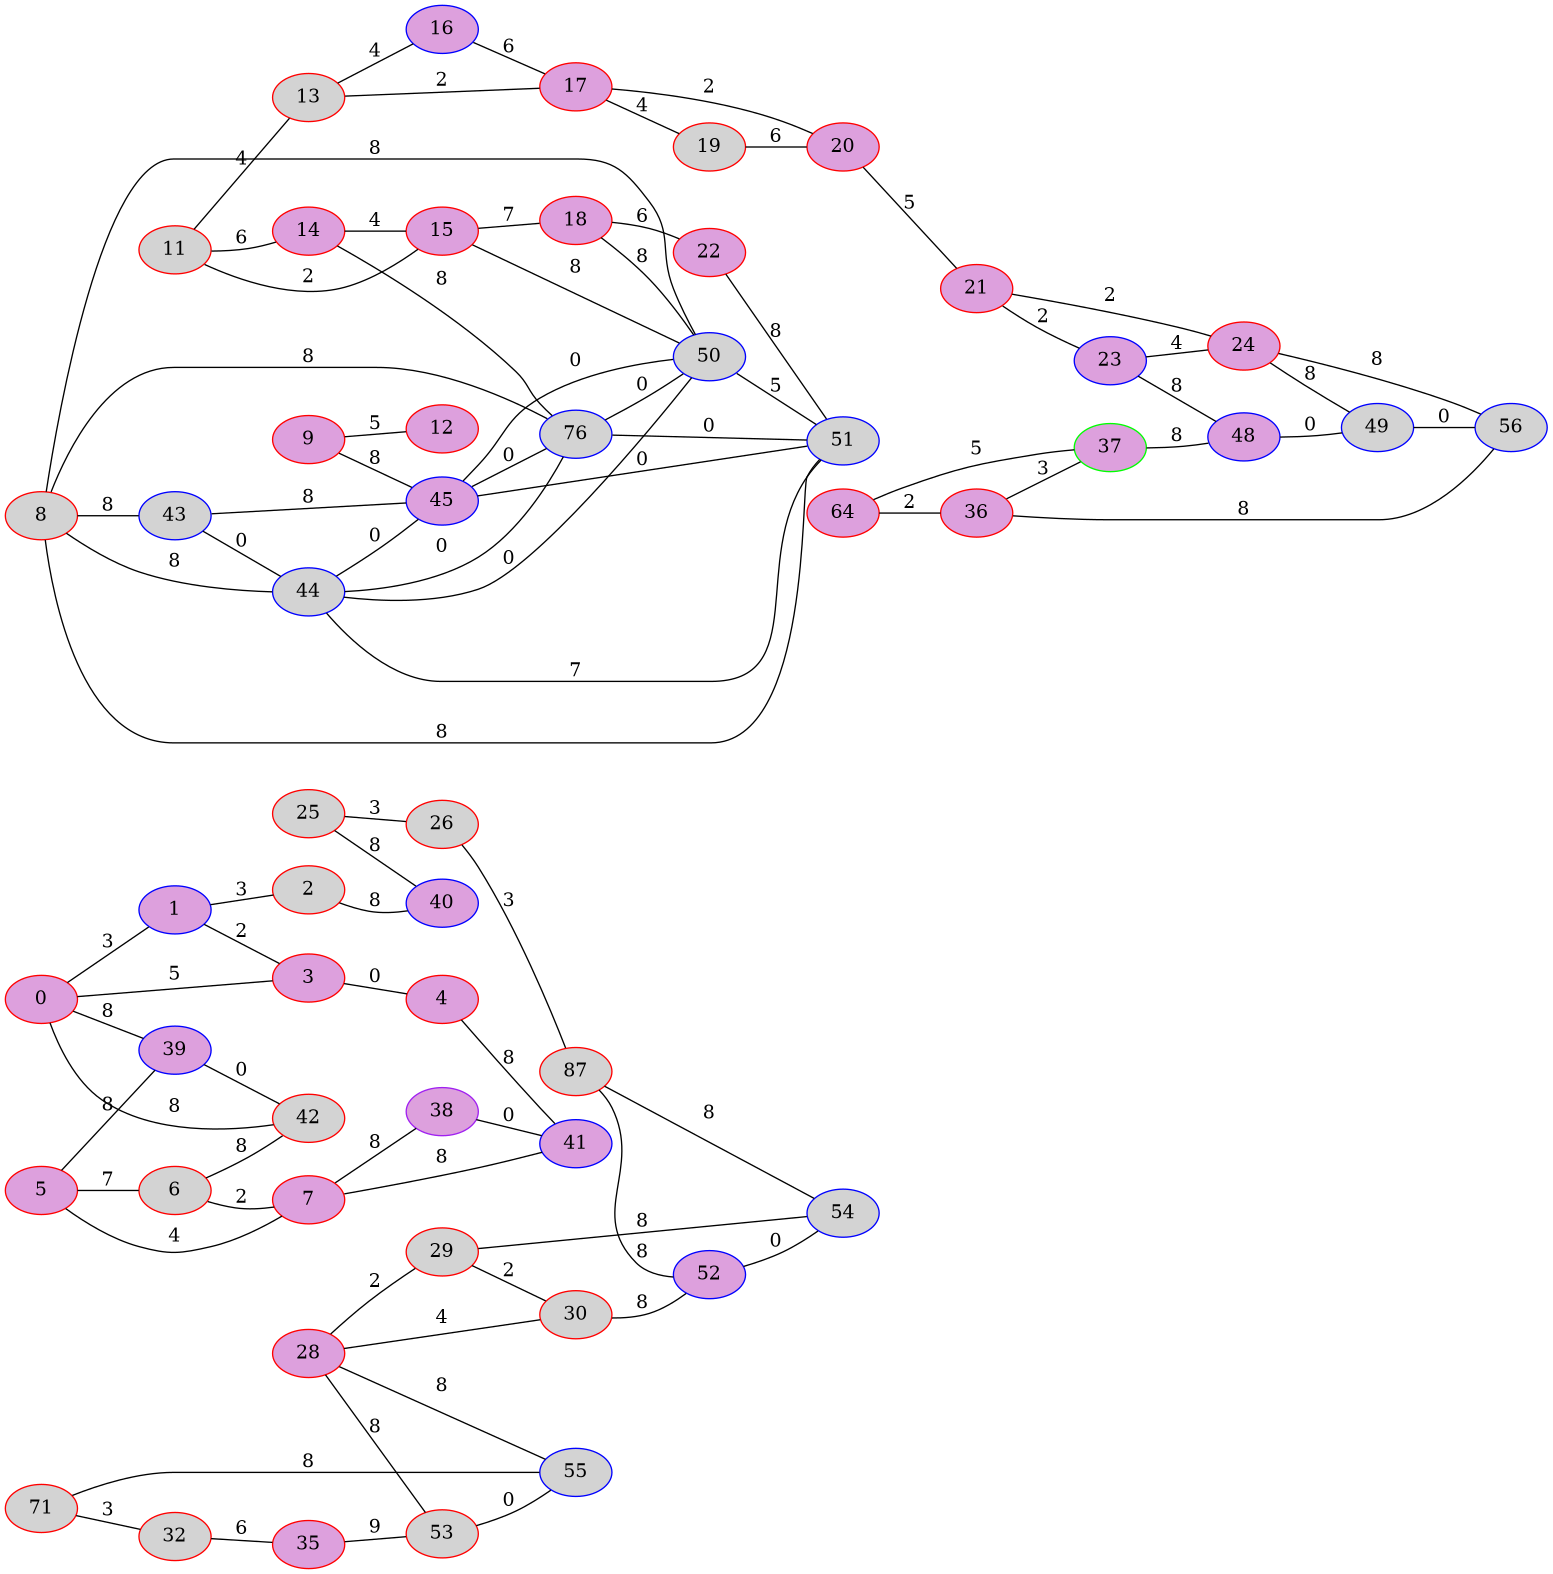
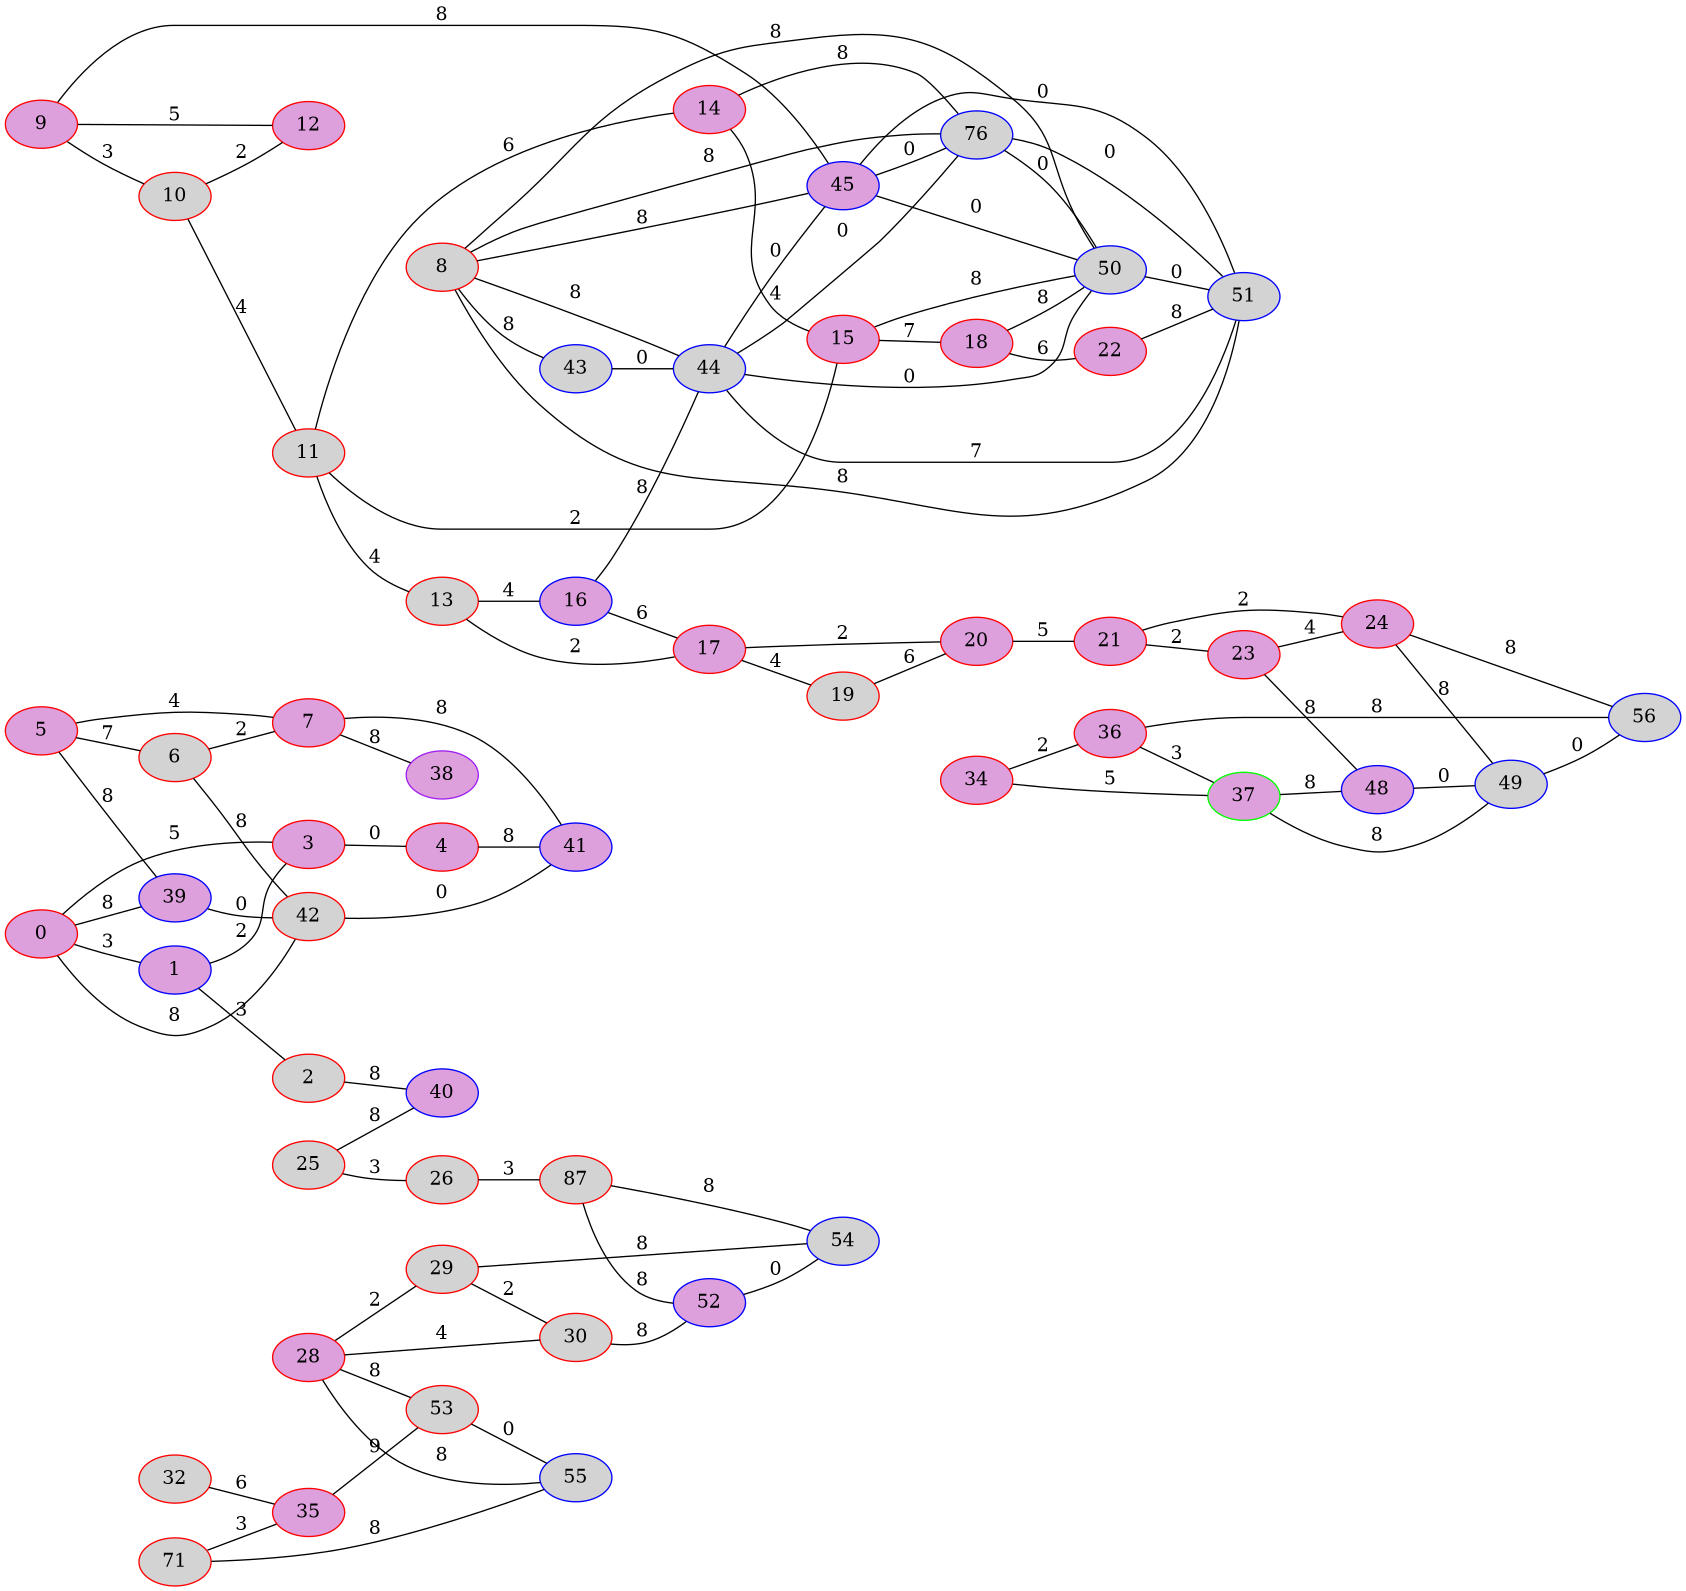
node "10": added
node "23": color blue -> red
edge "50" -- "51": label "5" -> "0"
edge "44" -- "16": added, label "8"
edge "45" -- "43": now "45" -- "8"
node "64": label "64" -> "34"
edge "49" -- "37": added, label "8"
edge "38" -- "41": now "42" -- "41"
edge "71" -- "32": now "71" -- "35"
